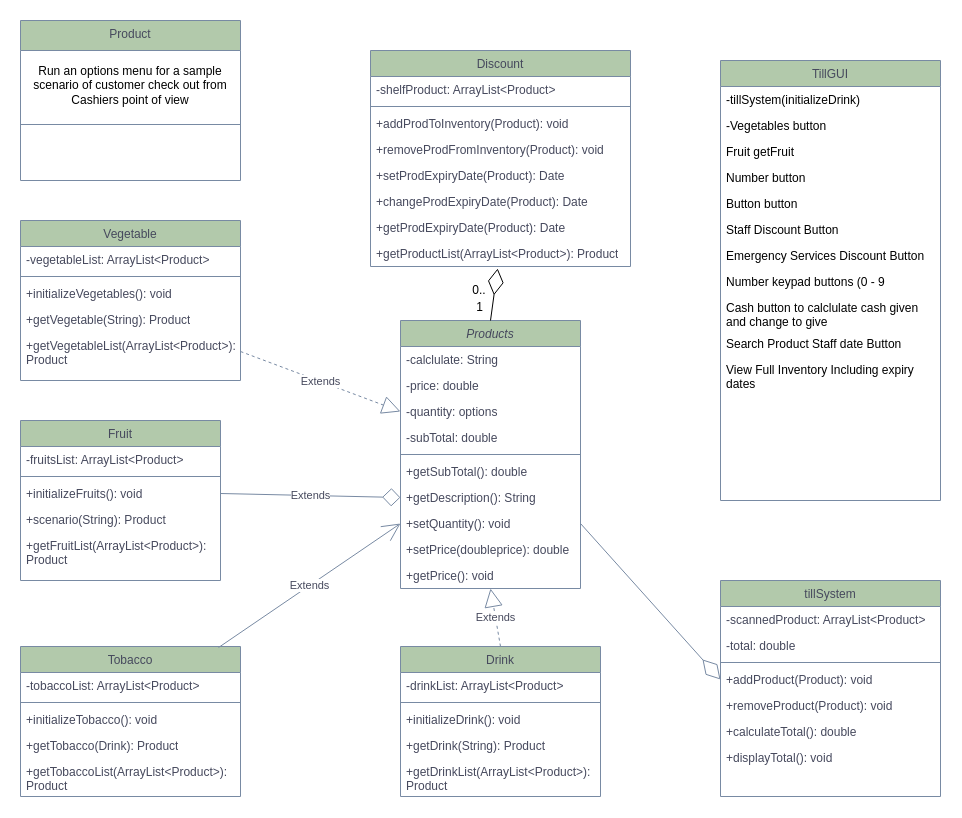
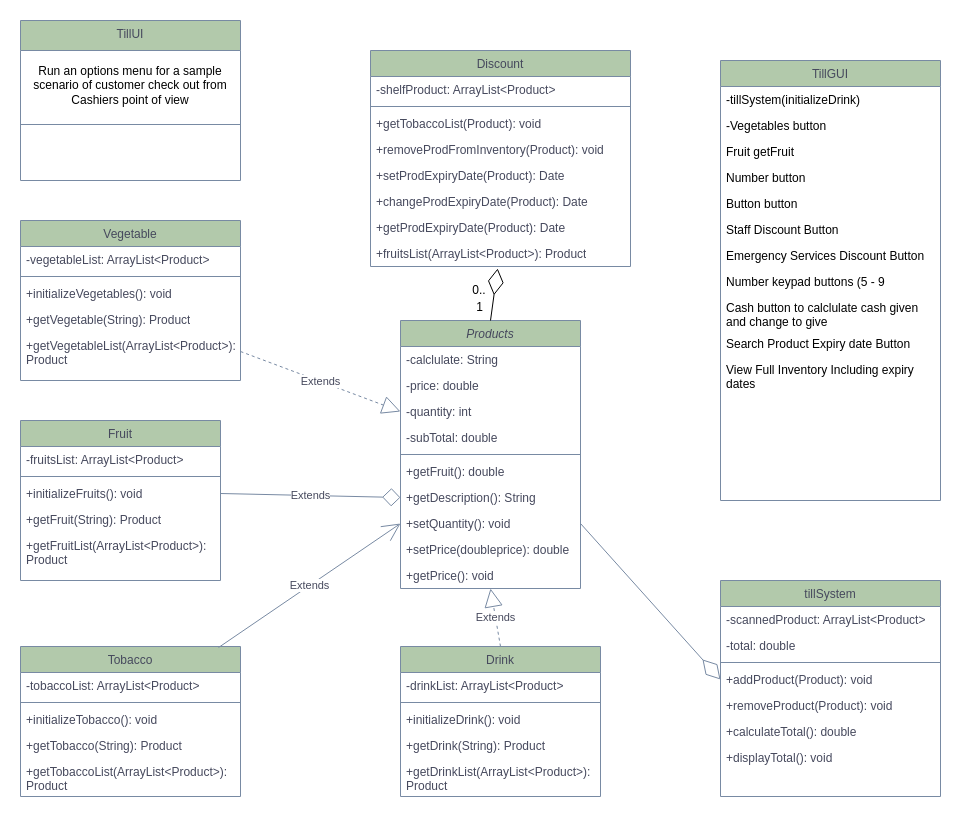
node "Product": label "Product" -> "TillUI"
node "+addProdToInventory(Product): void": label "+addProdToInventory(Product): void" -> "+getTobaccoList(Product): void"
node "+getProductList(ArrayList<Product>): Product": label "+getProductList(ArrayList<Product>): Product" -> "+fruitsList(ArrayList<Product>): Product"
node "Number keypad buttons (0 - 9": label "Number keypad buttons (0 - 9" -> "Number keypad buttons (5 - 9"
node "Search Product Staff date Button": label "Search Product Staff date Button" -> "Search Product Expiry date Button"
node "-quantity: options": label "-quantity: options" -> "-quantity: int"
node "+getSubTotal(): double": label "+getSubTotal(): double" -> "+getFruit(): double"
node "+scenario(String): Product": label "+scenario(String): Product" -> "+getFruit(String): Product"
node "+getTobacco(Drink): Product": label "+getTobacco(Drink): Product" -> "+getTobacco(String): Product"
